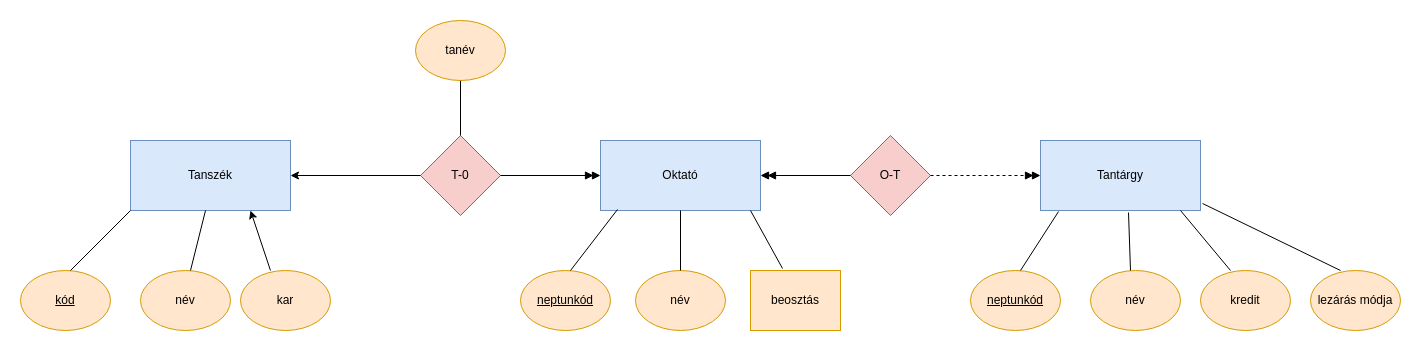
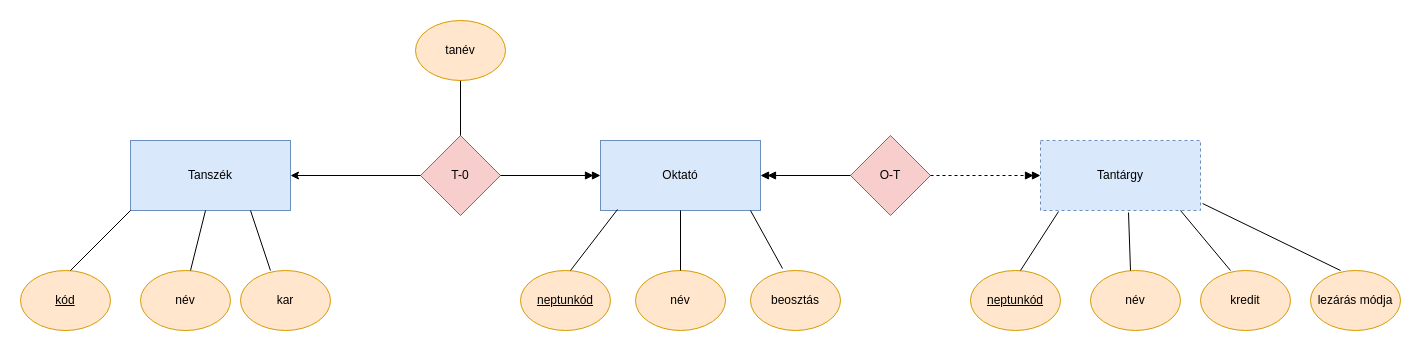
node "Tantárgy": style solid -> dashed
edge "kar" -> "Tanszék": arrowhead classic -> none
node "beosztás": shape rectangle -> ellipse
